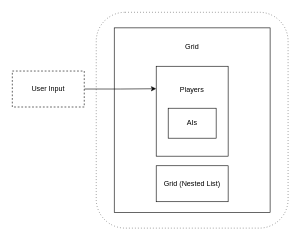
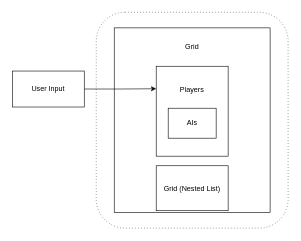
node "User Input": style dashed -> solid
node "Grid (Nested List)": size 72x36 -> 72x45
